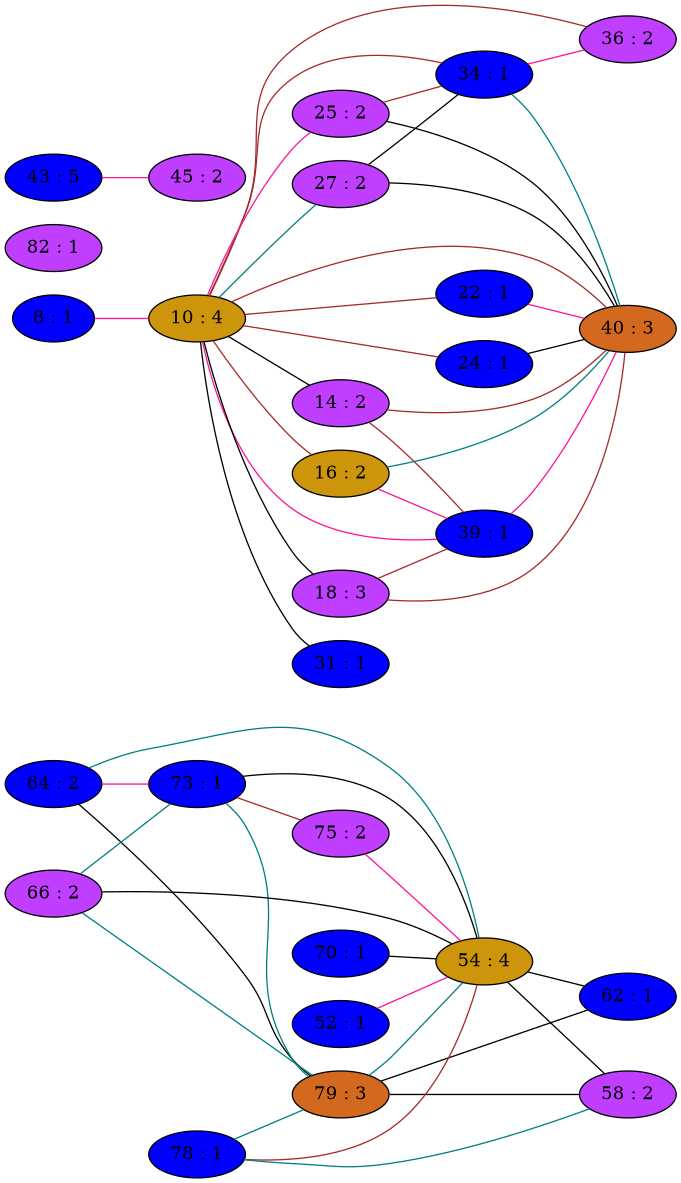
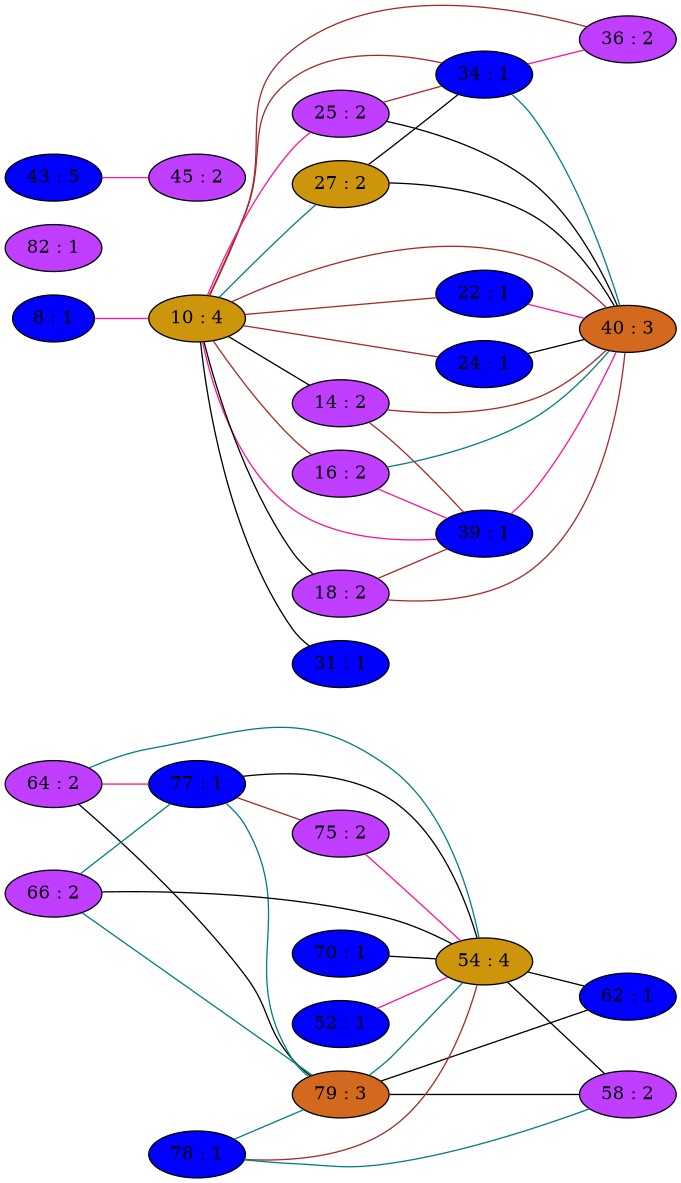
node "27 : 2": fillcolor darkorchid1 -> darkgoldenrod3
node "16 : 2": fillcolor darkgoldenrod3 -> darkorchid1
node "18 : 3": label "18 : 3" -> "18 : 2"
node "64 : 2": fillcolor blue1 -> darkorchid1
node "73 : 1": label "73 : 1" -> "77 : 1"
